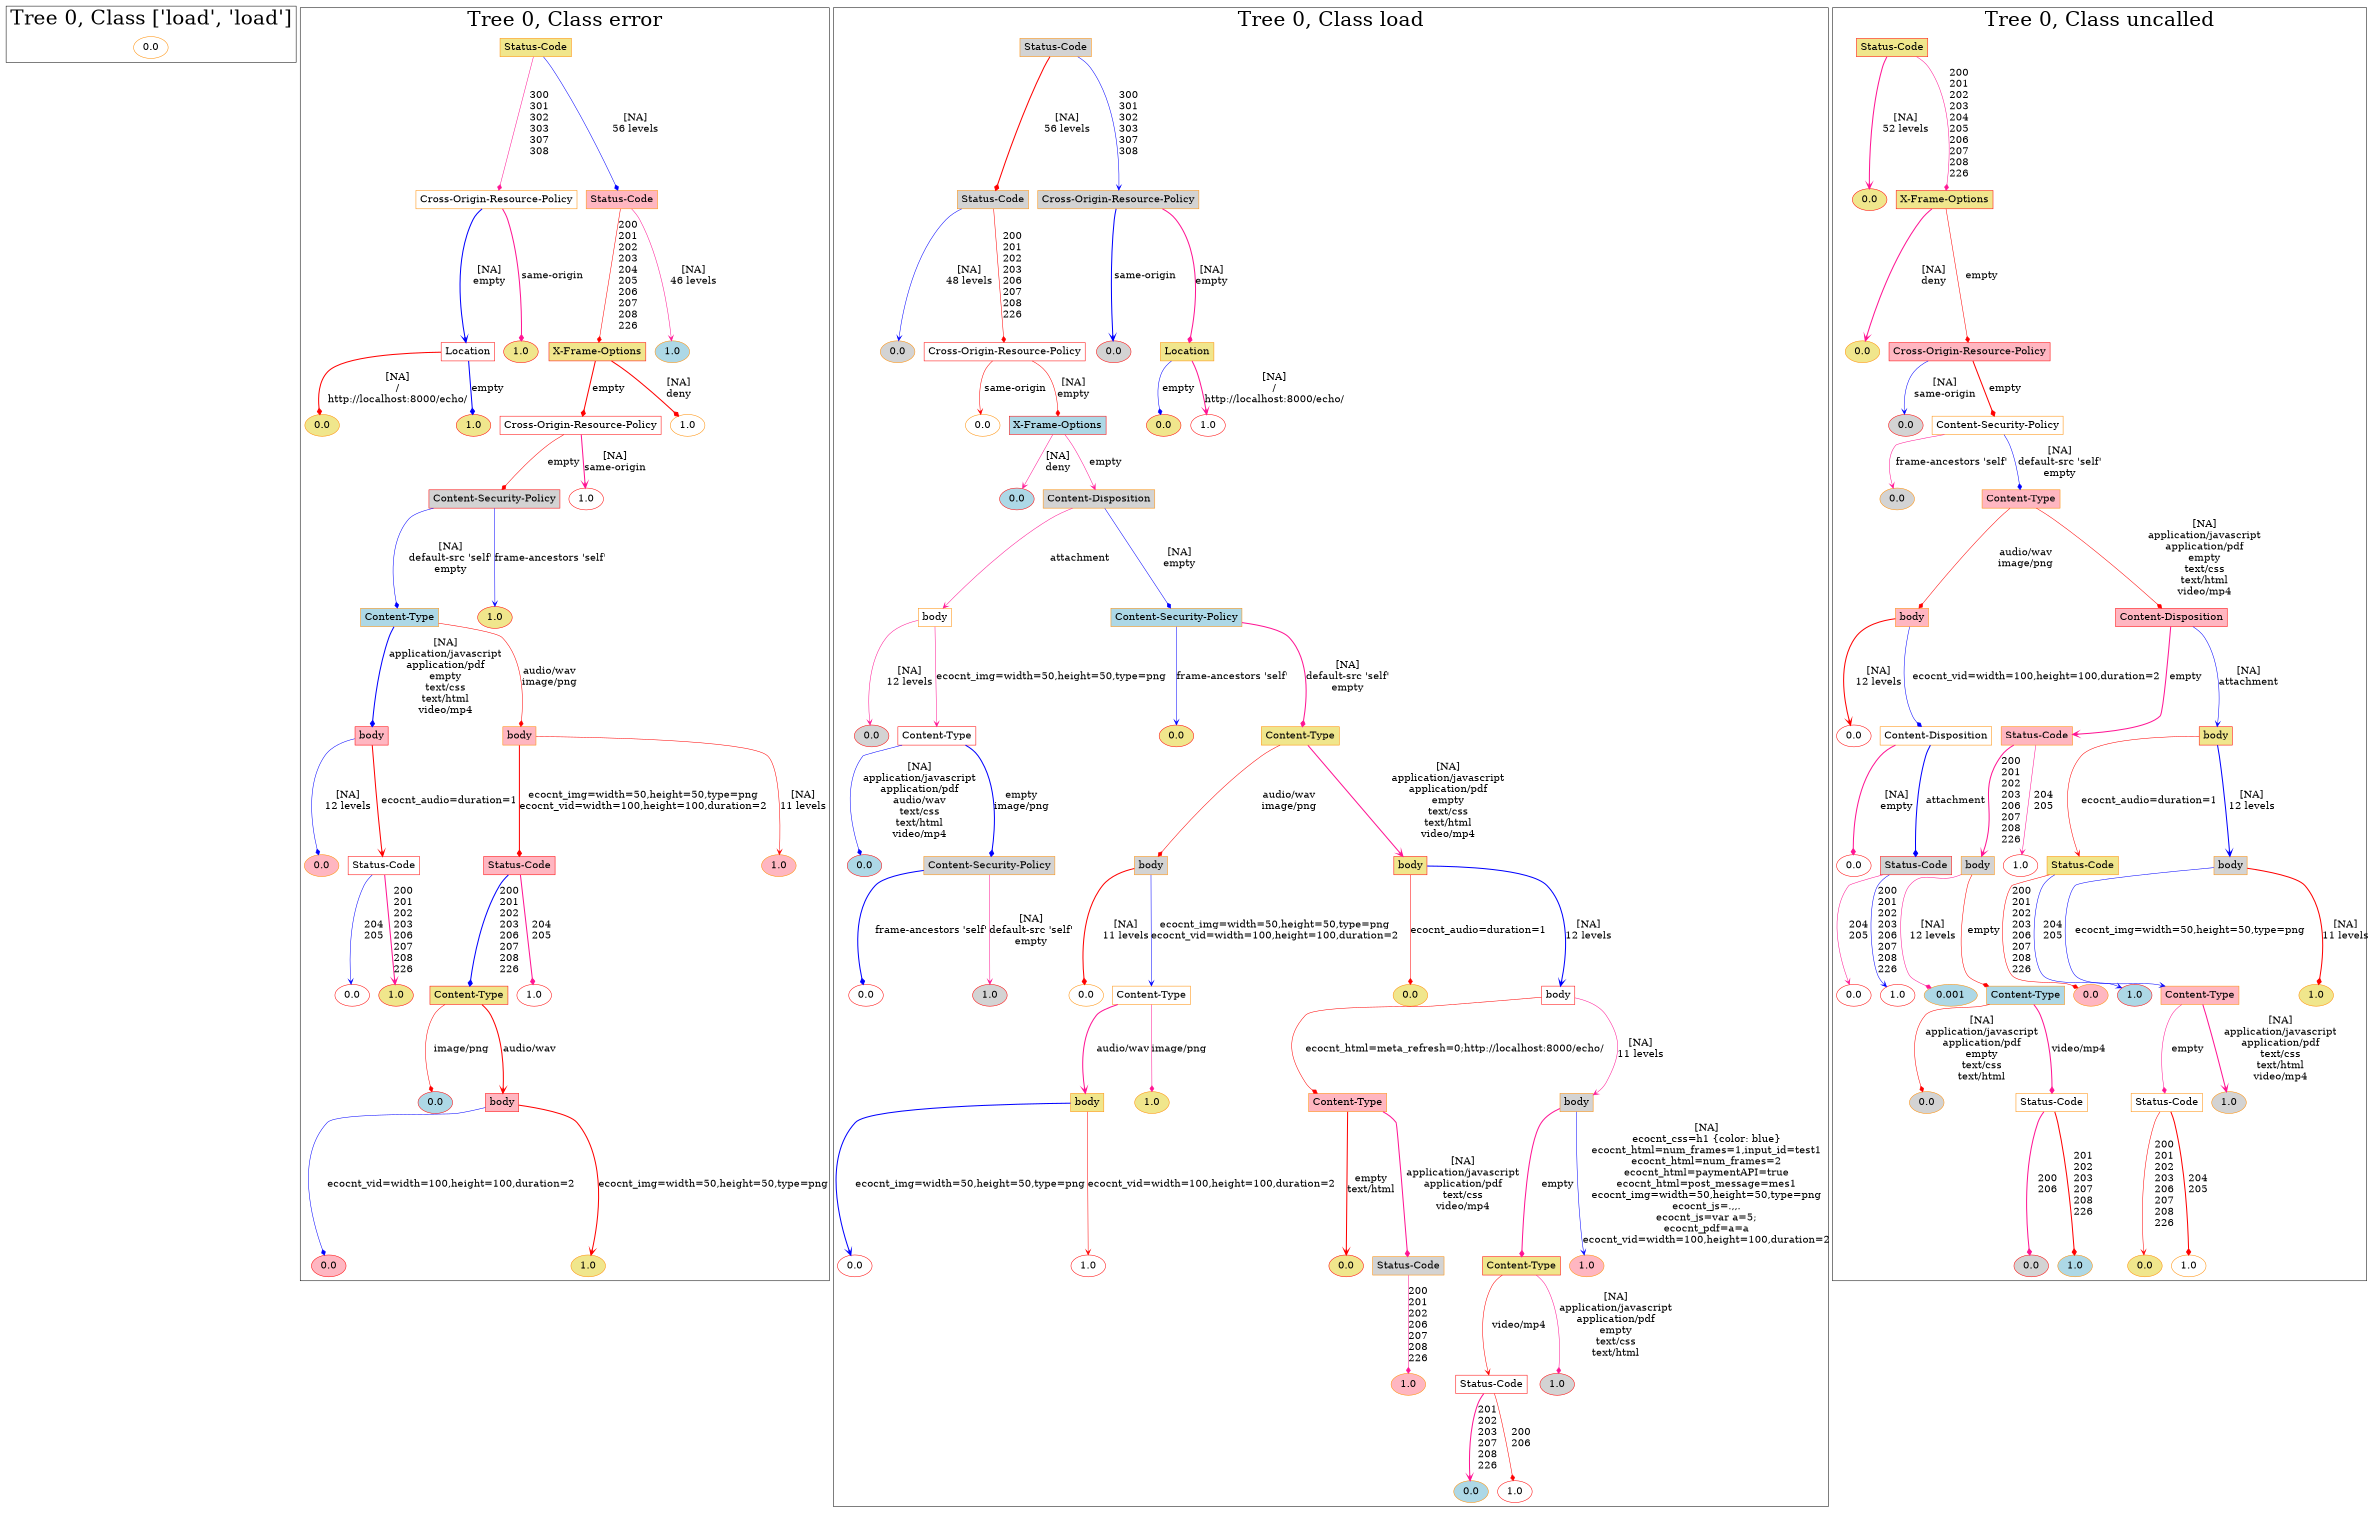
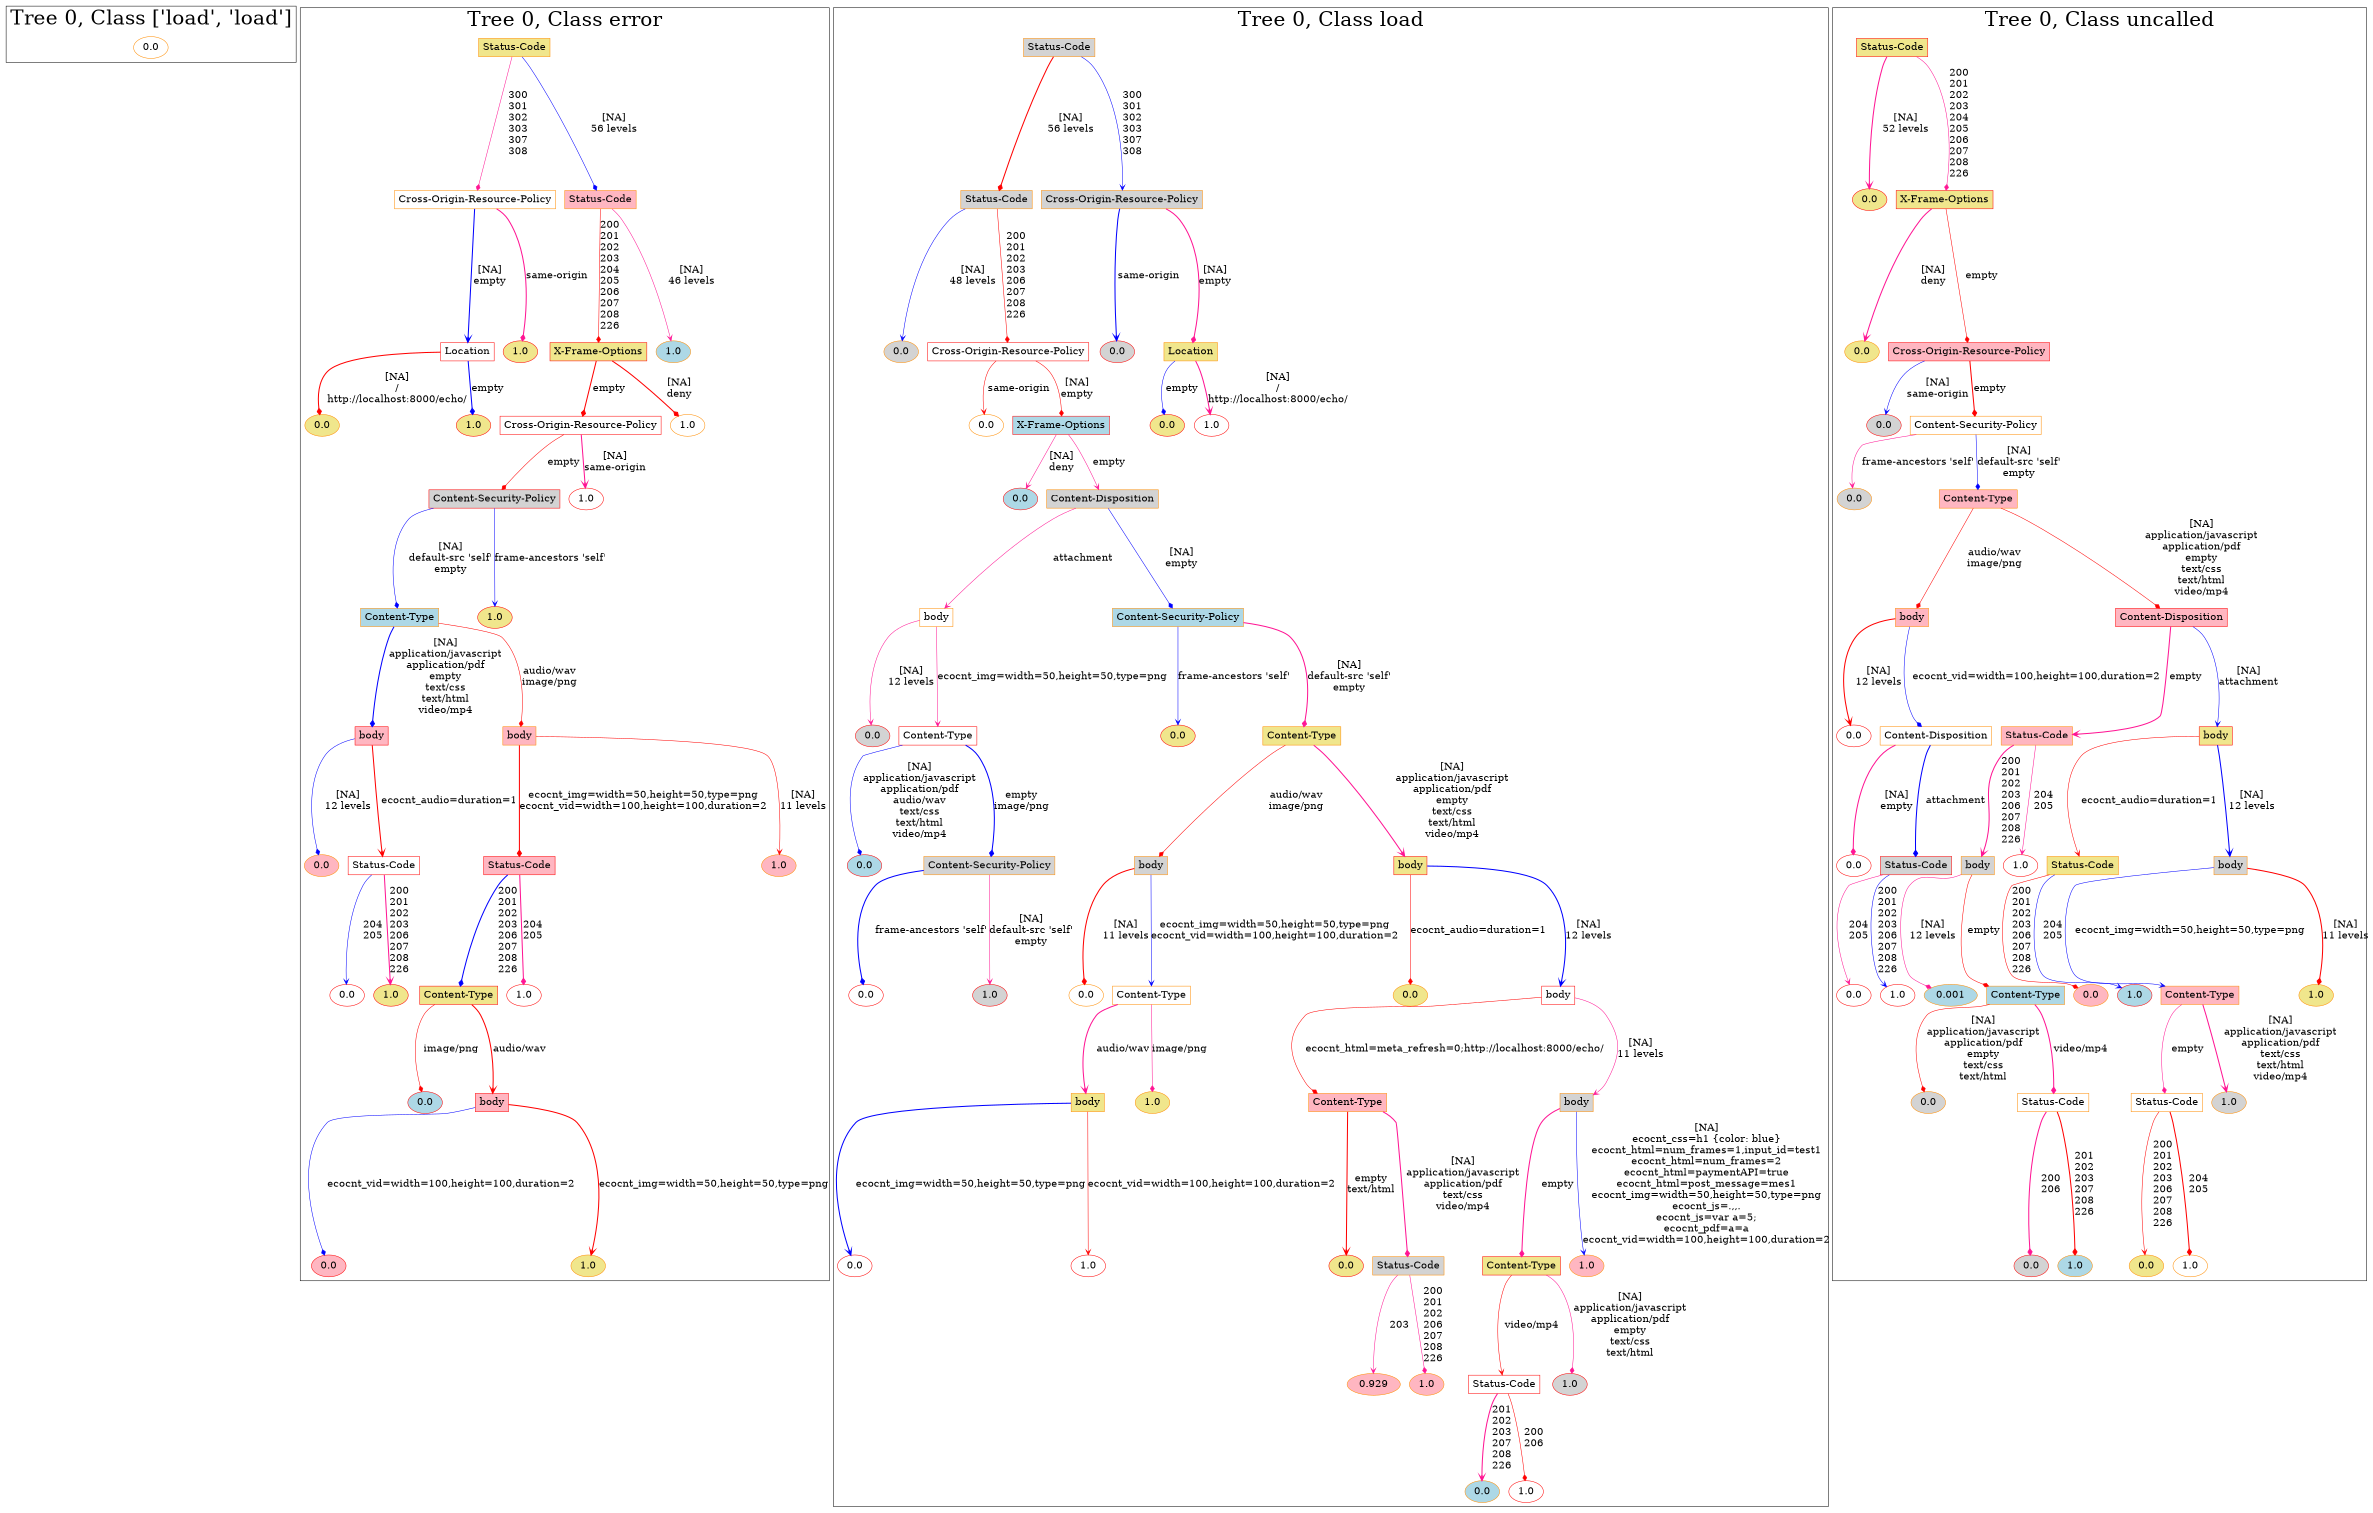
node "0.929": added
